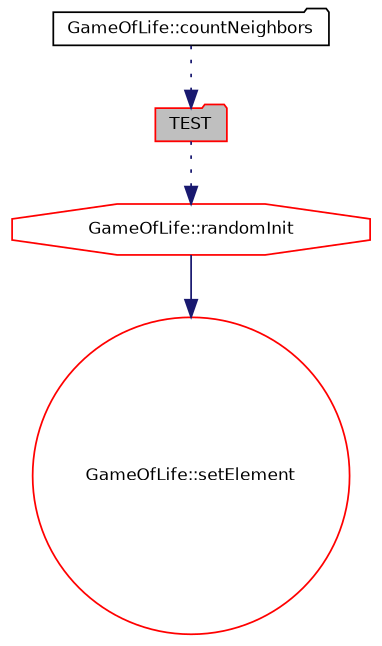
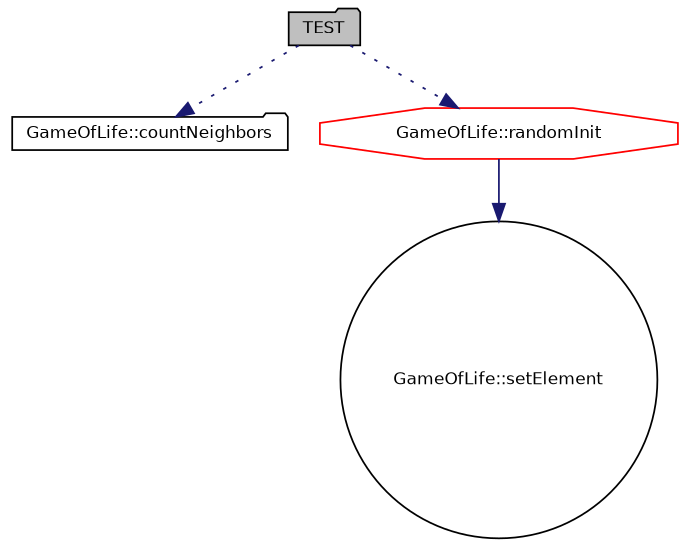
edge "GameOfLife::countNeighbors" -> "TEST": reversed
node "TEST": color red -> black
node "GameOfLife::setElement": color red -> black
